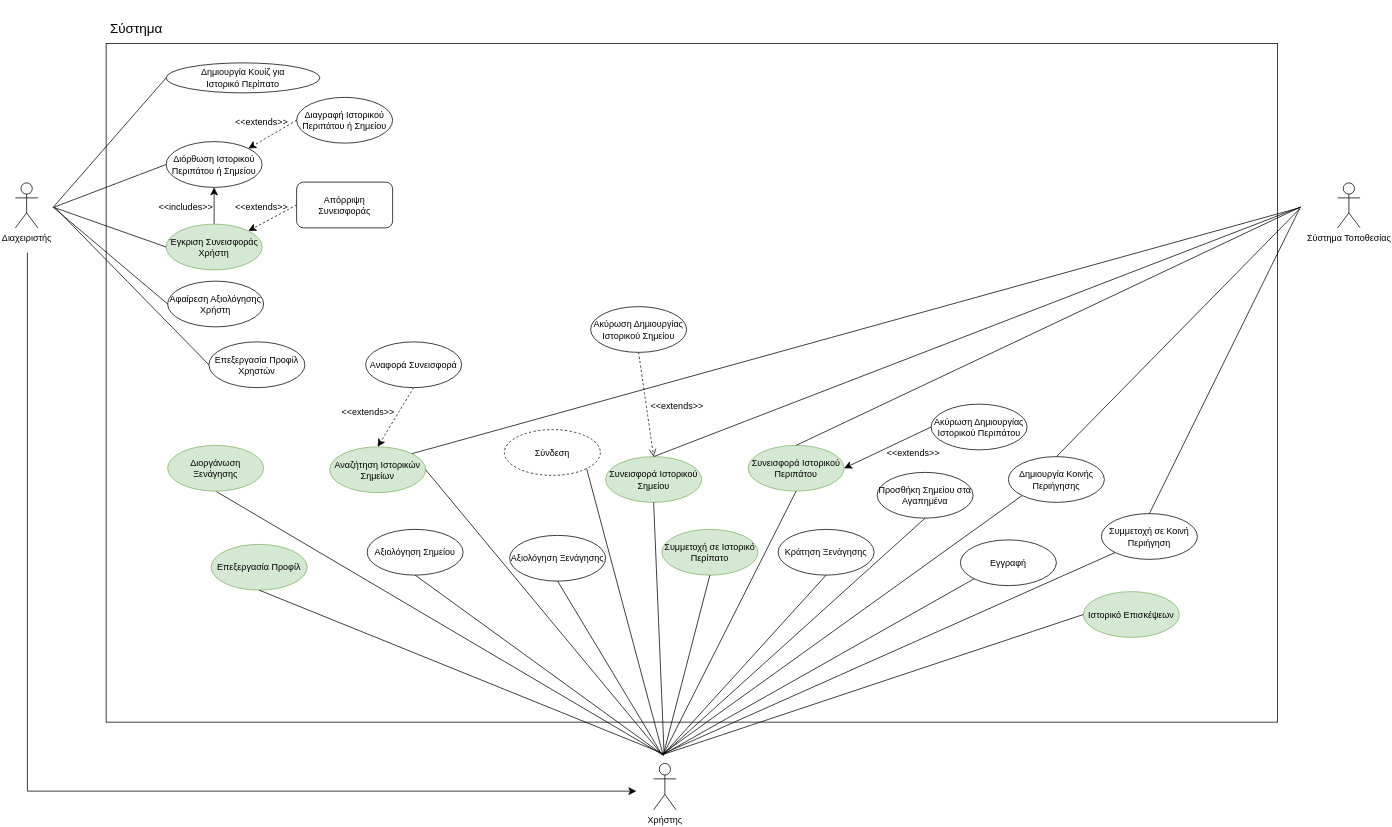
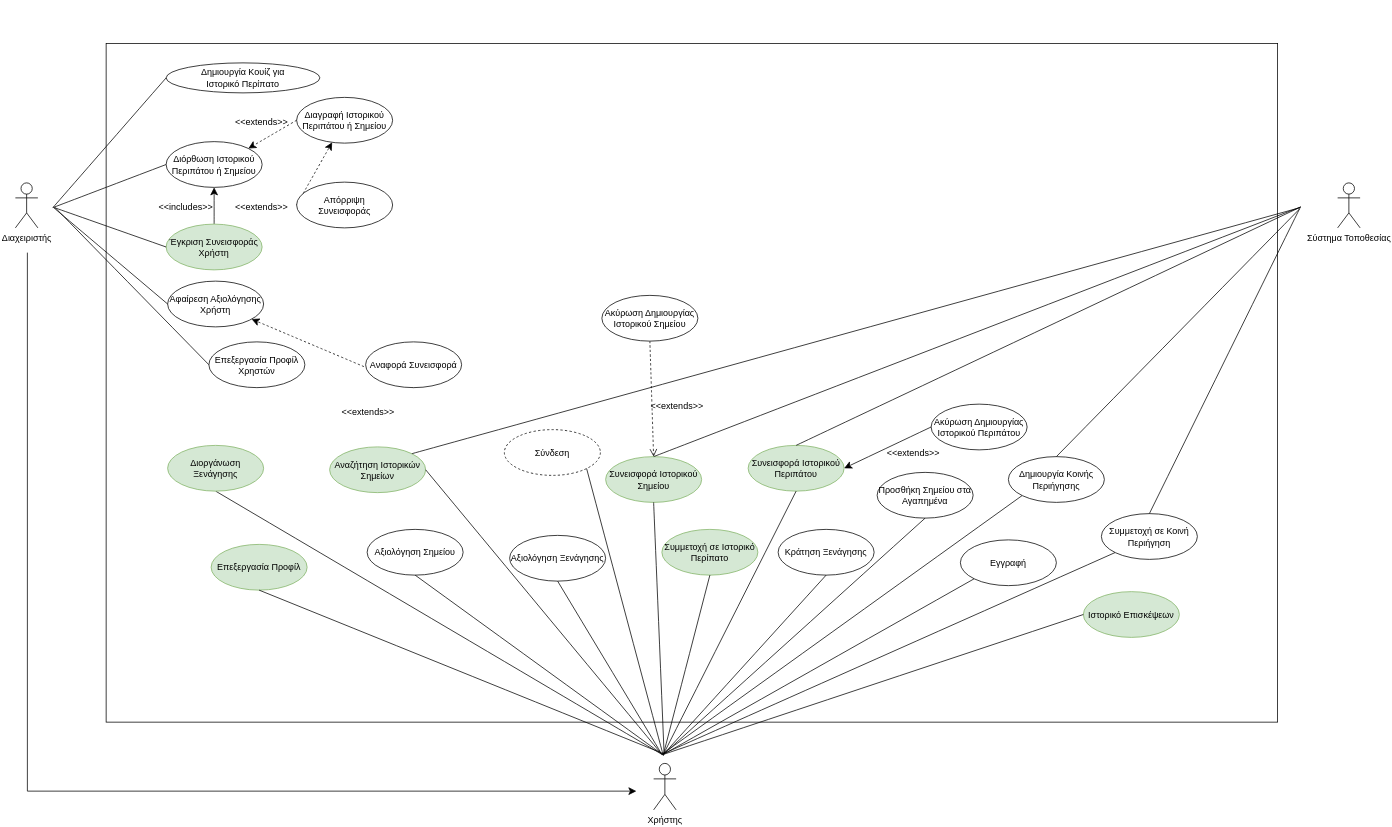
node "Σύστημα": removed
node "Απόρριψη Συνεισφοράς": shape rounded rectangle -> ellipse
edge "Απόρριψη Συνεισφοράς" -> "Έγκριση Συνεισφοράς Χρήστη": now "Απόρριψη Συνεισφοράς" -> "Διαγραφή Ιστορικού Περιπάτου ή Σημείου"
node "Ακύρωση Δημιουργίας Ιστορικού Σημείου": moved (639, 329) -> (650, 318)
edge "Αναφορά Συνεισφορά" -> "Αναζήτηση Ιστορικών Σημείων": now "Αναφορά Συνεισφορά" -> "Αφαίρεση Αξιολόγησης Χρήστη"
